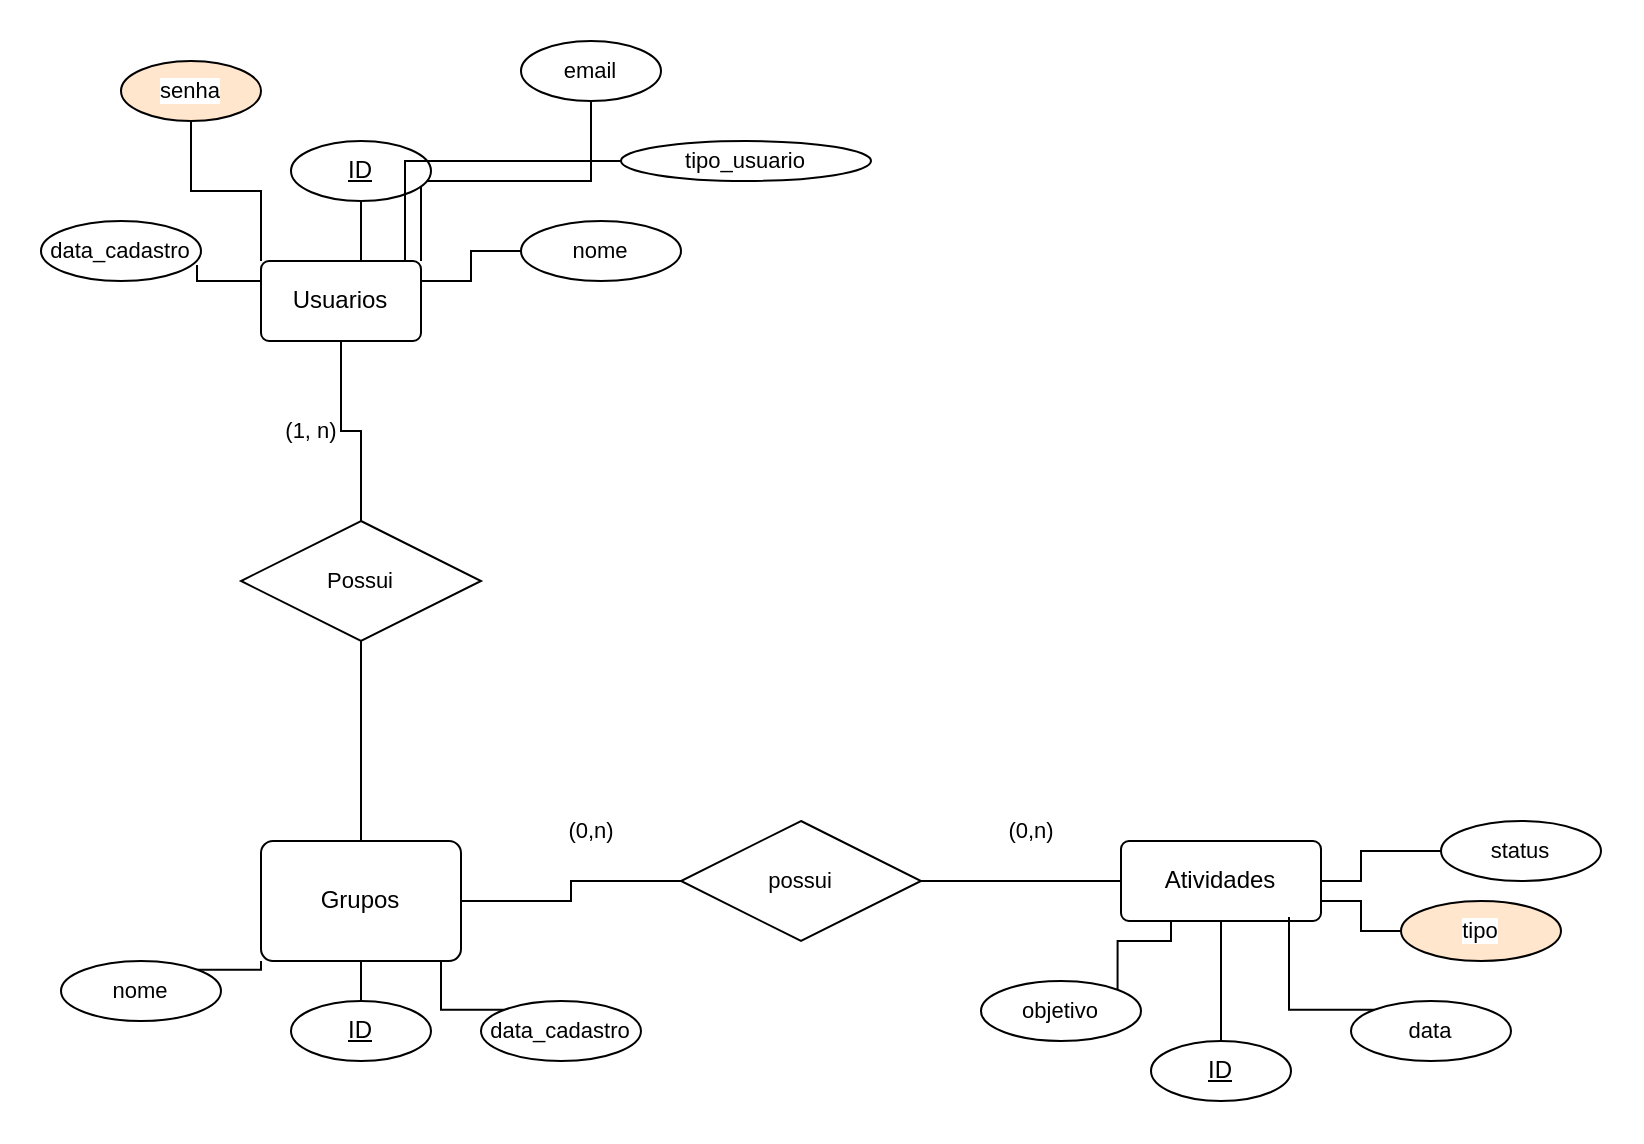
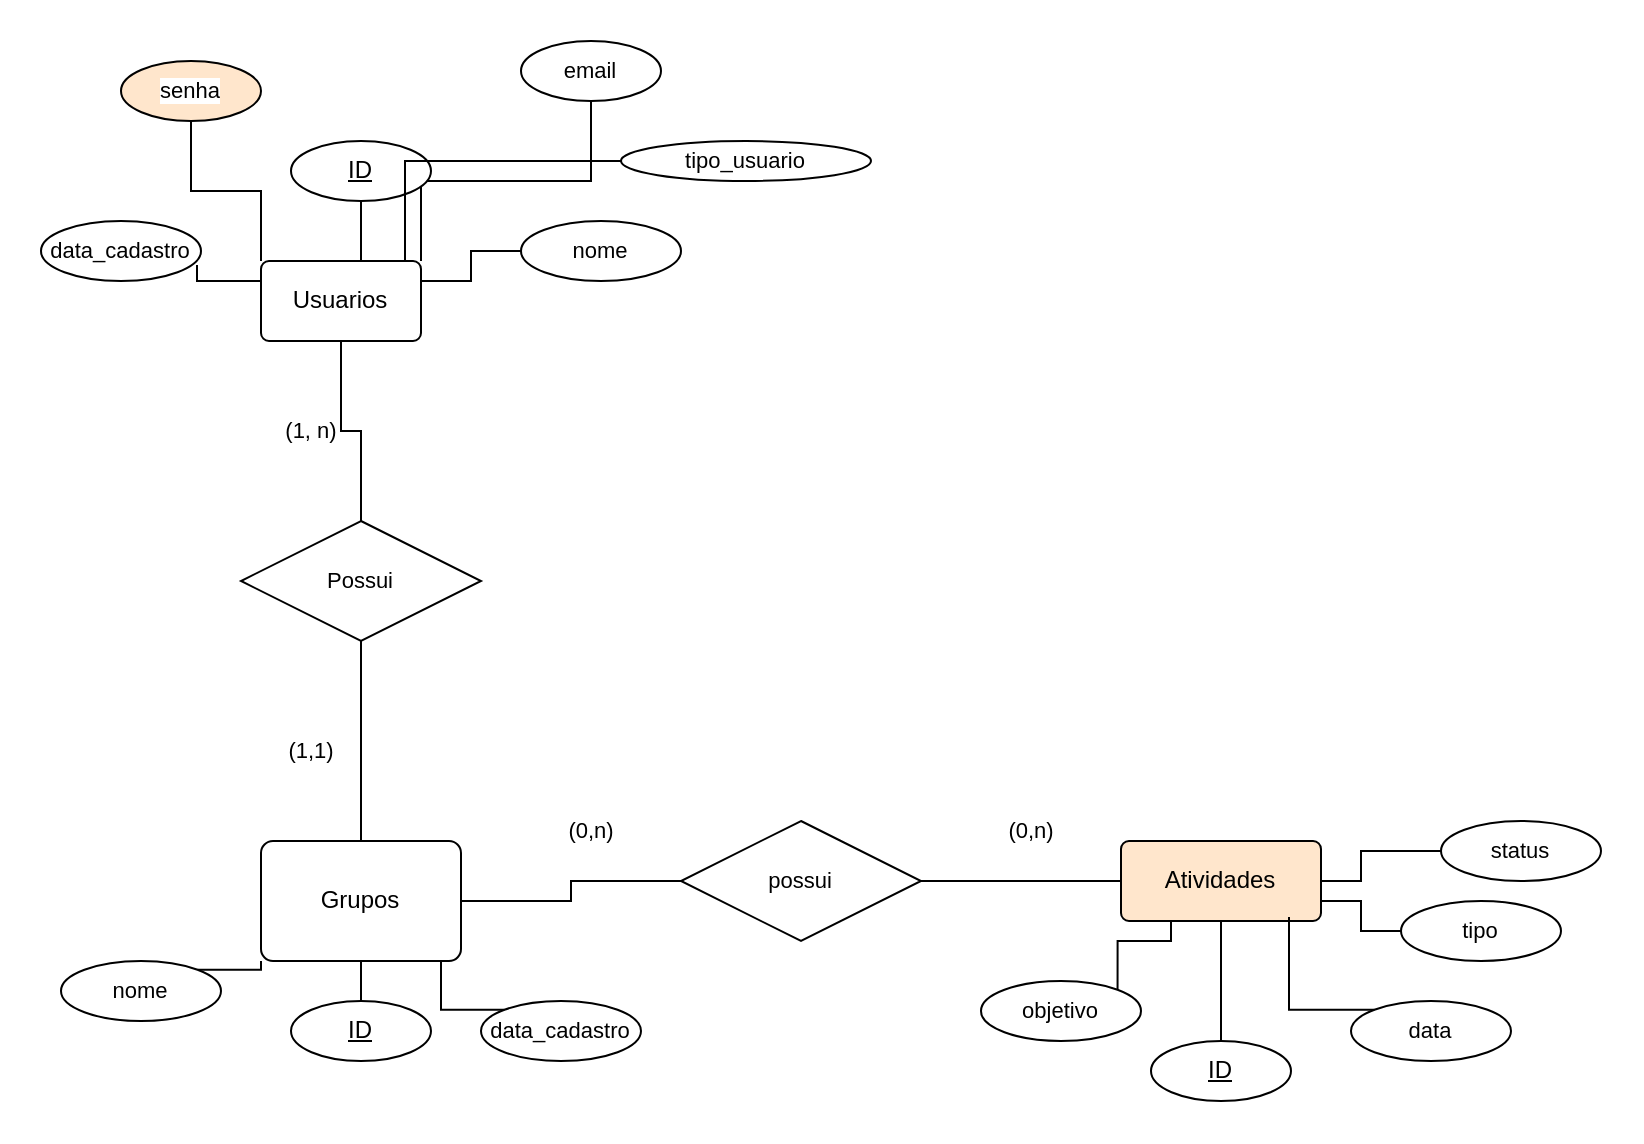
node "(1,1)": added
node "Atividades": fillcolor #ffffff -> #ffe6cc
node "tipo": fillcolor #ffe6cc -> #ffffff
